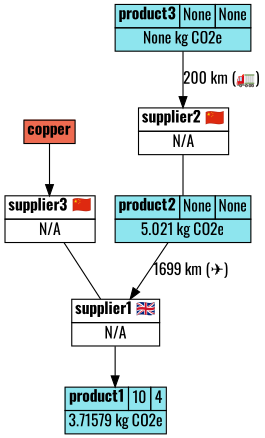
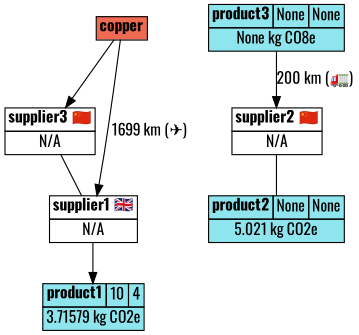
node "product3": text "None kg CO2e" -> "None kg CO8e"
edge "product2" -> "supplier1": now "copper" -> "supplier1"
